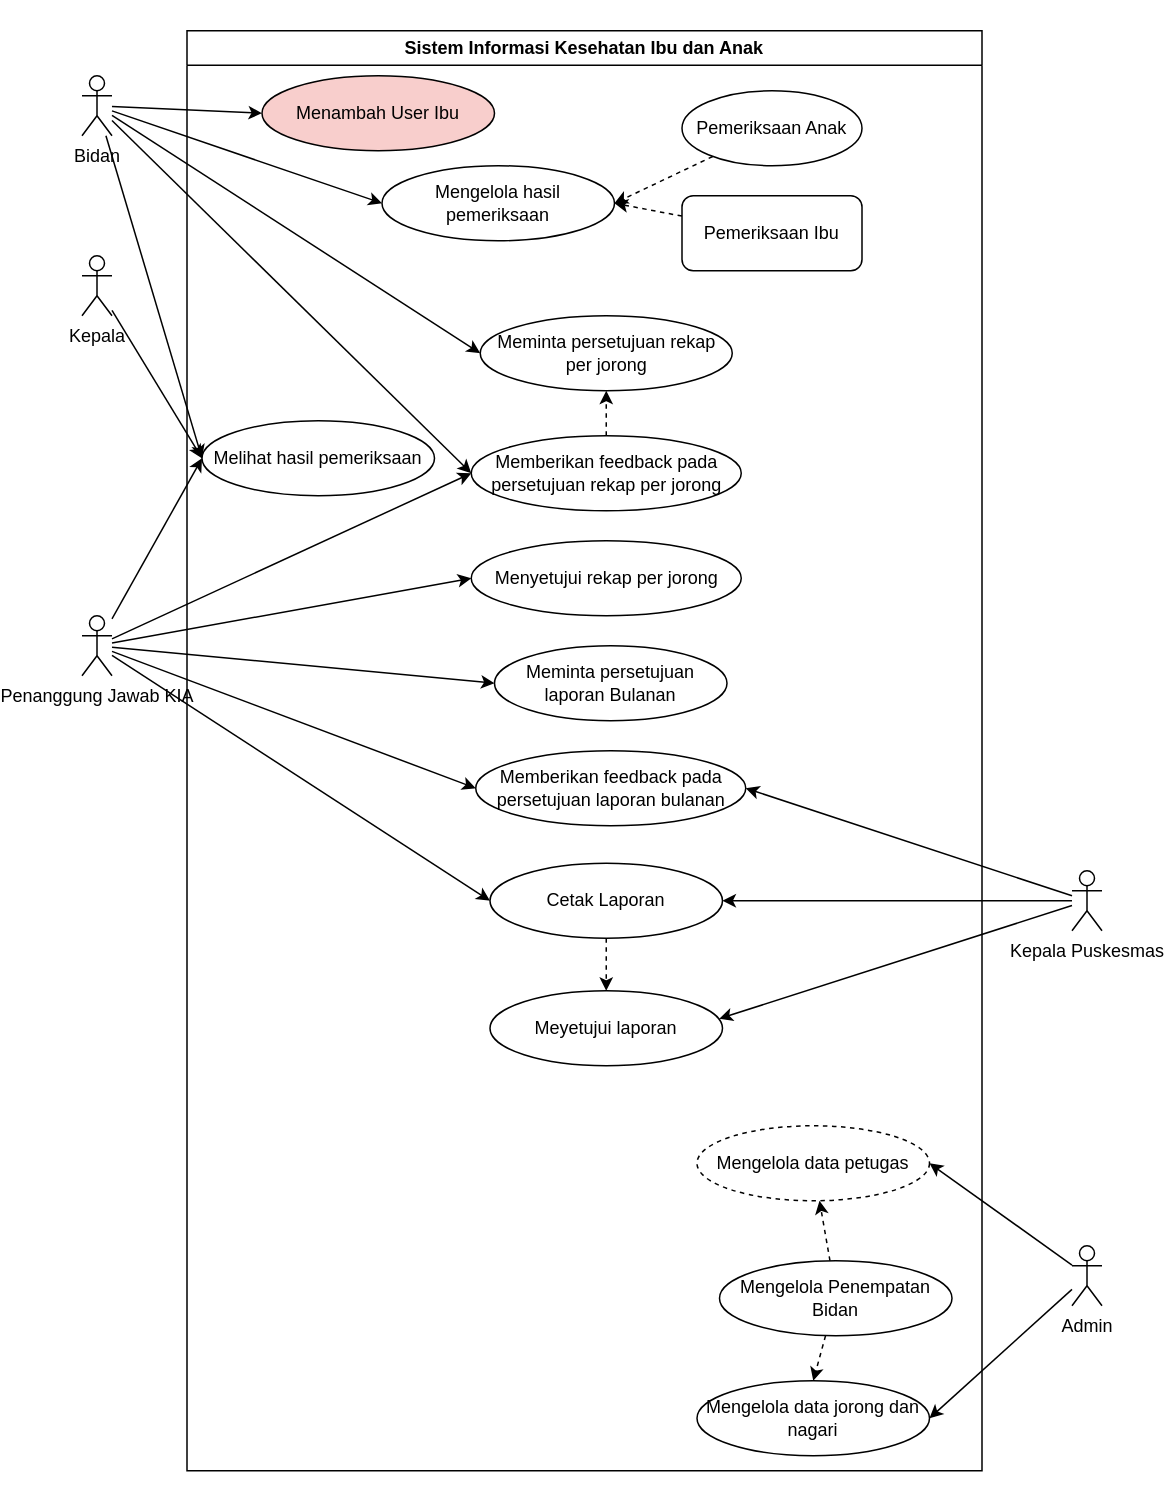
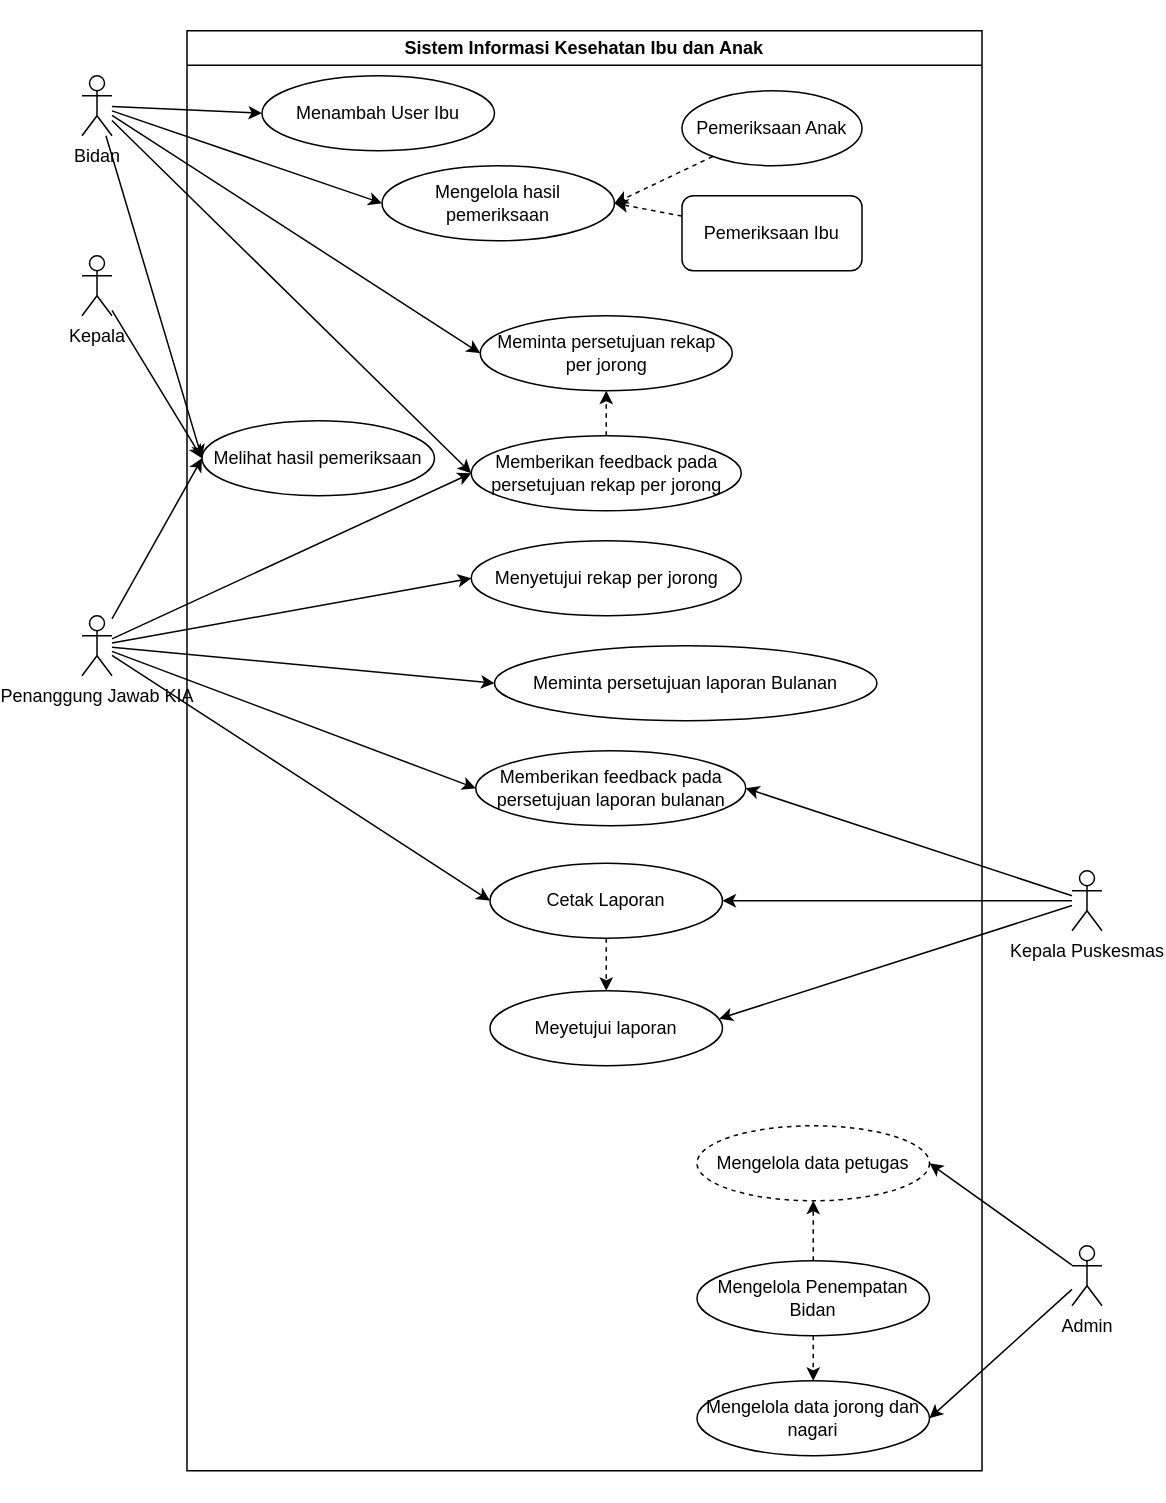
node "Menambah User Ibu": fillcolor #f8cecc -> #ffffff
node "Meminta persetujuan laporan Bulanan": size 233x75 -> 383x75
node "Mengelola Penempatan Bidan": moved (836, 1298) -> (813, 1298)
